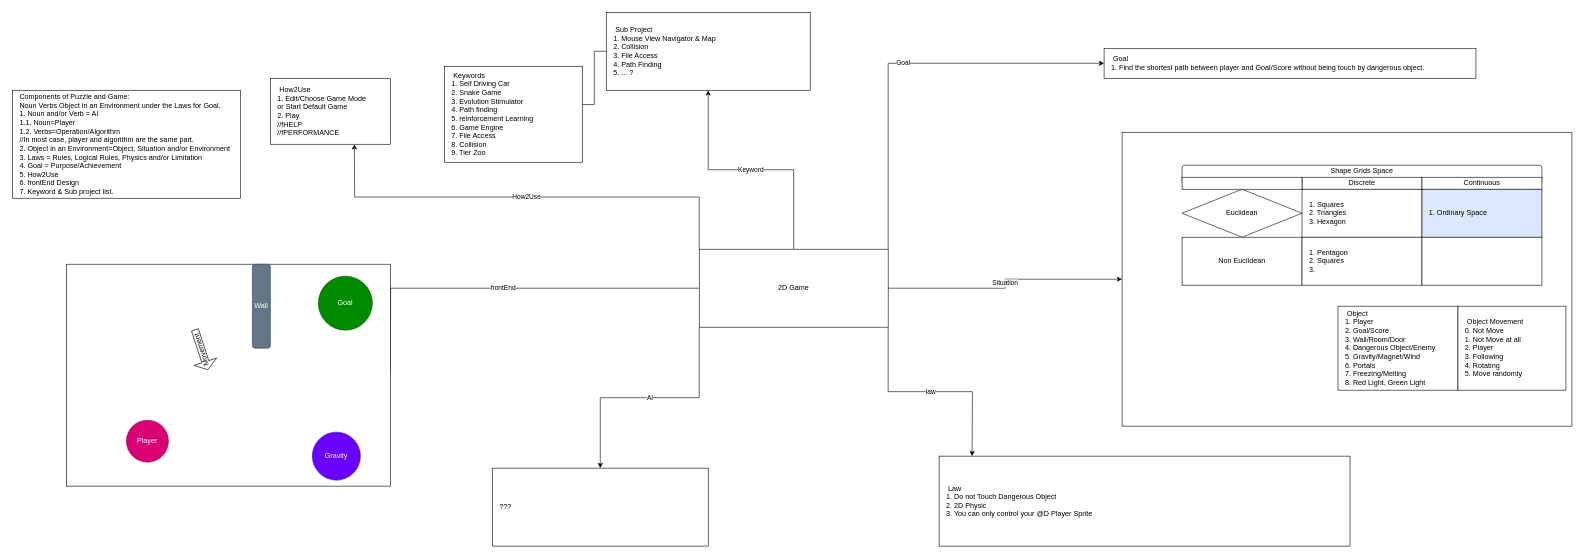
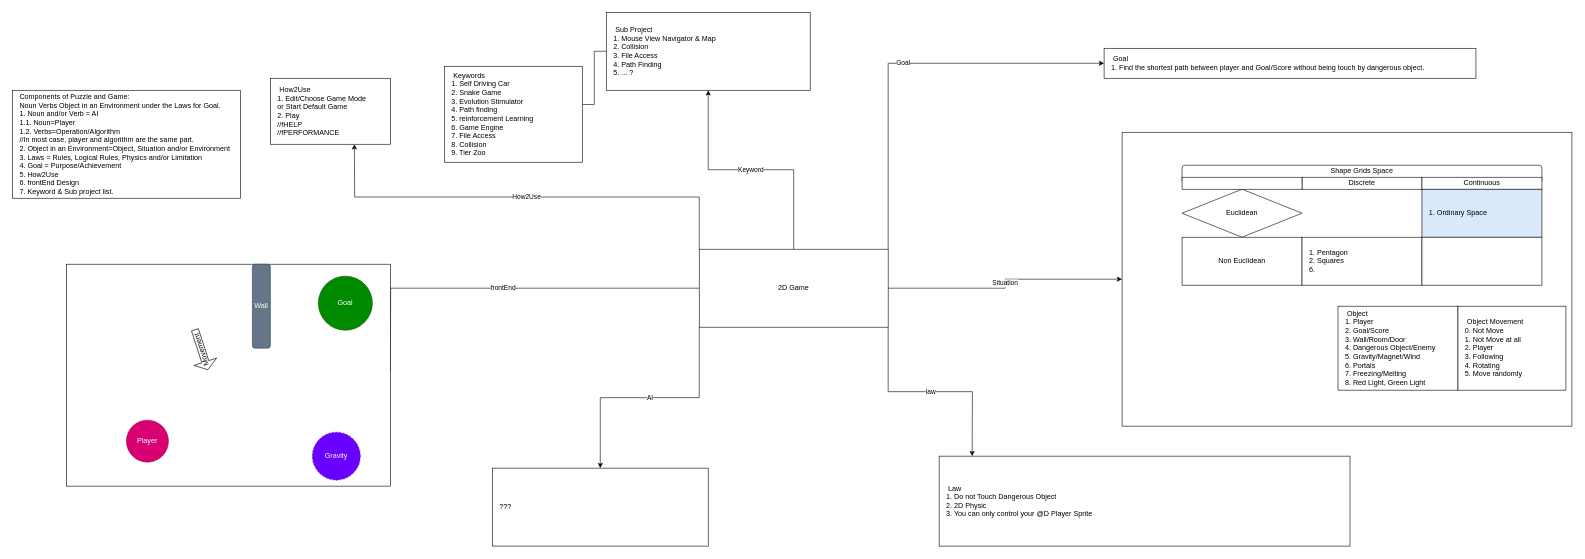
node "1. Squares2. Triangles3. Hexagon": removed
node "1. Pentagon2. Squares3.": label "1. Pentagon2. Squares3." -> "1. Pentagon2. Squares6."
node "Gravity": style solid -> dashed
